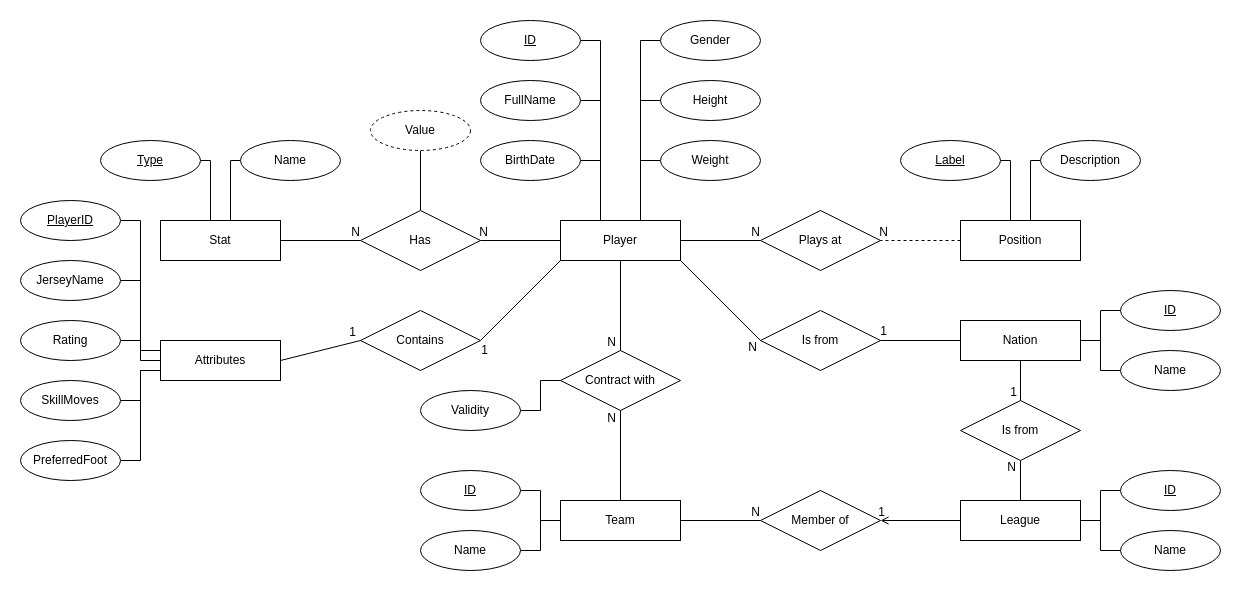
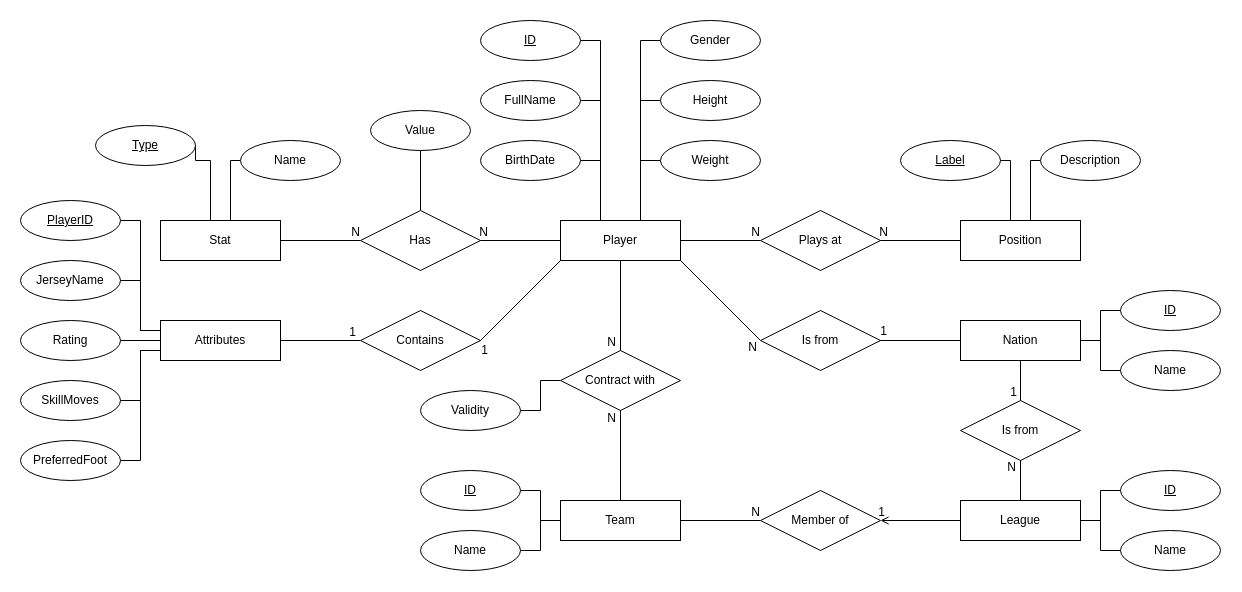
node "Value": style dashed -> solid
node "Type": moved (151, 161) -> (146, 146)
edge "Plays at" -- "Position": style dashed -> solid
node "Attributes": moved (221, 361) -> (221, 341)
